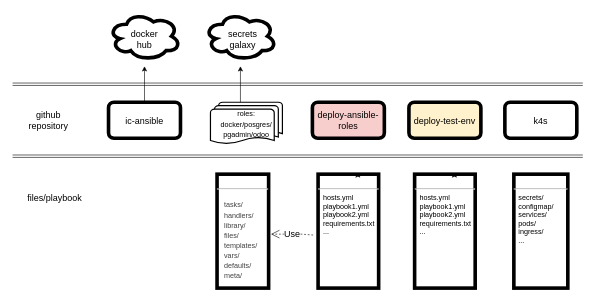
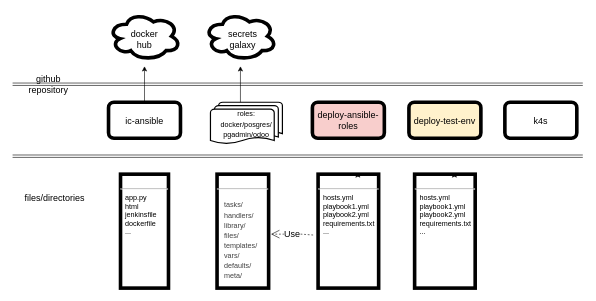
node "github repository": moved (48, 120) -> (48, 84)
node "files/playbook": label "files/playbook" -> "files/directories"
node "app.py html jenkinsfile dockerfile ...": added
node "secrets/ configmap/ services/ pods/ ingress/ ...": removed
